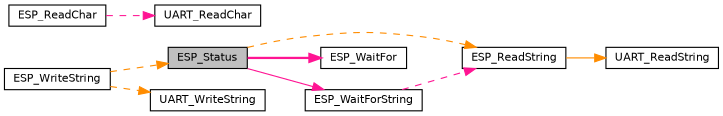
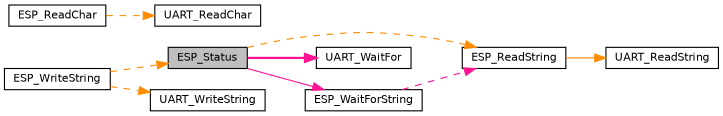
edge "ESP_ReadChar" -> "UART_ReadChar": color deeppink -> darkorange
node "ESP_WaitFor": label "ESP_WaitFor" -> "UART_WaitFor"
